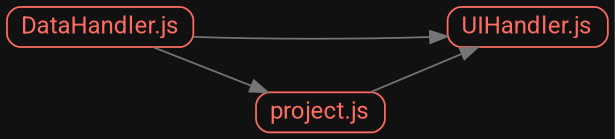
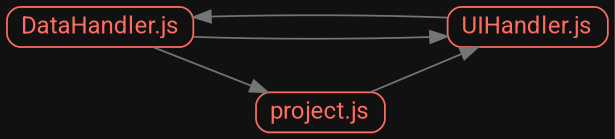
edge "UIHandler.js" -> "DataHandler.js": added
